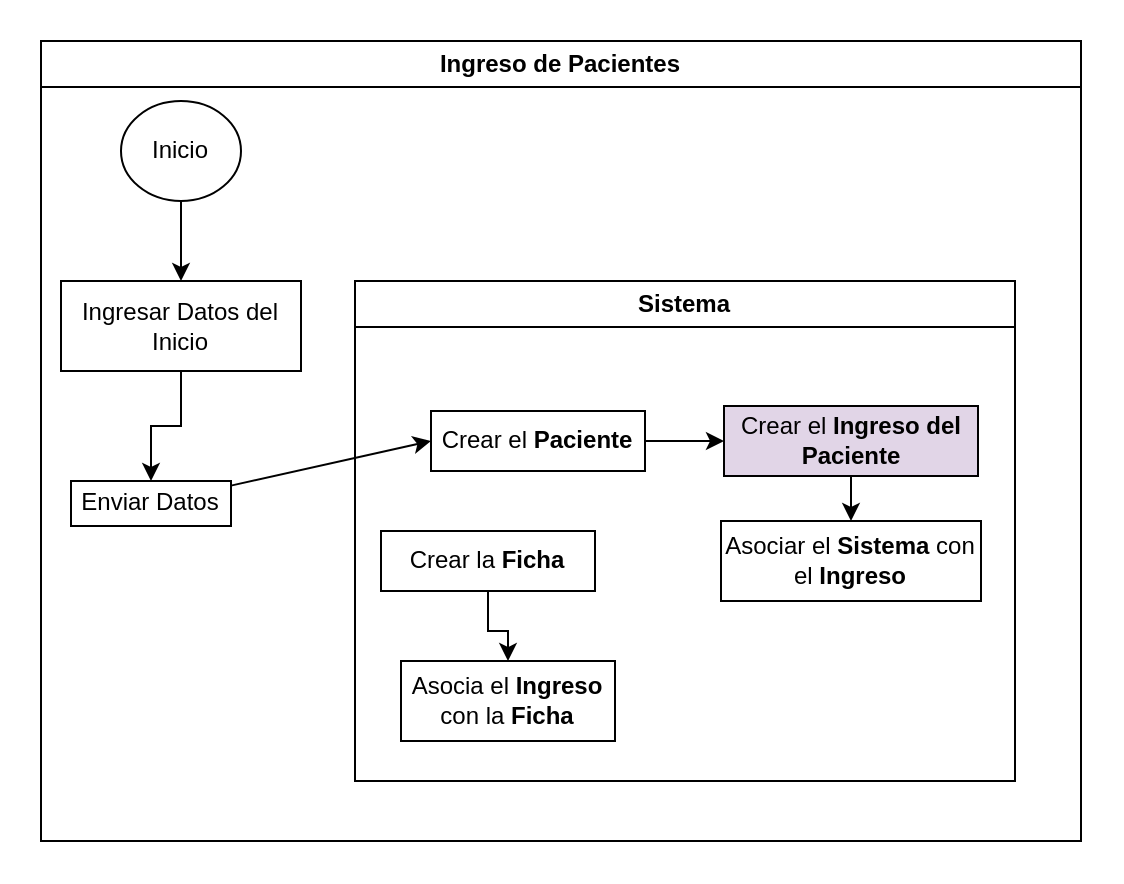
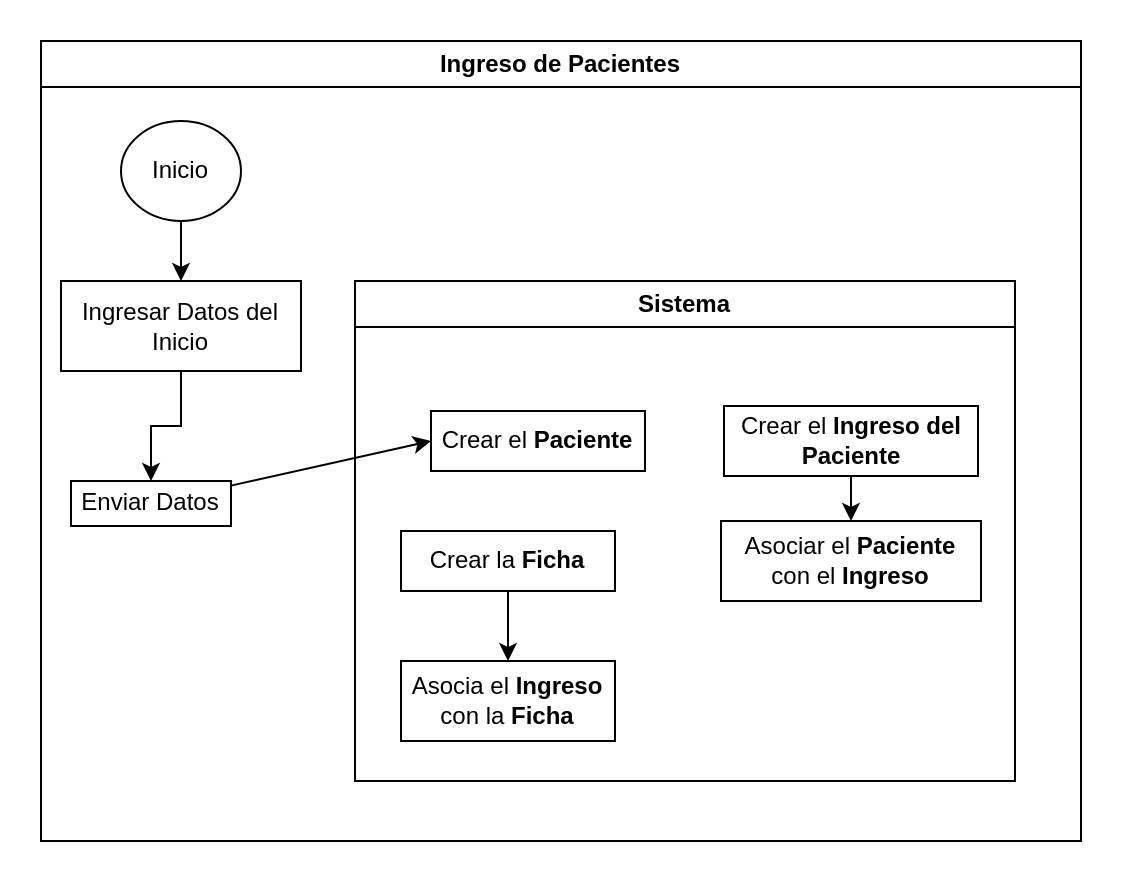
node "Inicio": moved (181, 151) -> (181, 171)
edge "Crear el Paciente" -> "Crear el Ingreso del Paciente": removed
node "Crear el Ingreso del Paciente": fillcolor #e1d5e7 -> #ffffff
node "Crear la Ficha": moved (488, 561) -> (508, 561)
node "Asociar el Sistema con el Ingreso": label "Asociar el Sistema con el Ingreso" -> "Asociar el Paciente con el Ingreso"
